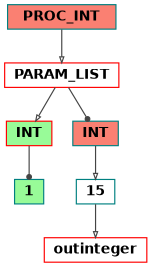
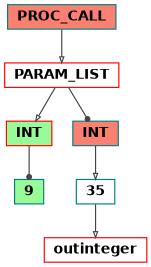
node "PROC_INT": label "PROC_INT" -> "PROC_CALL"
node "1": label "1" -> "9"
node "15": label "15" -> "35"
